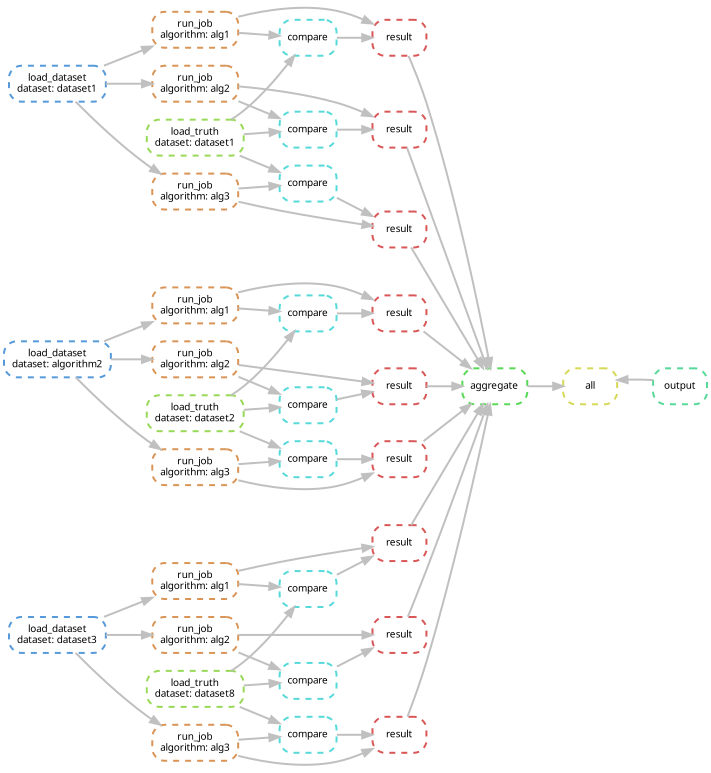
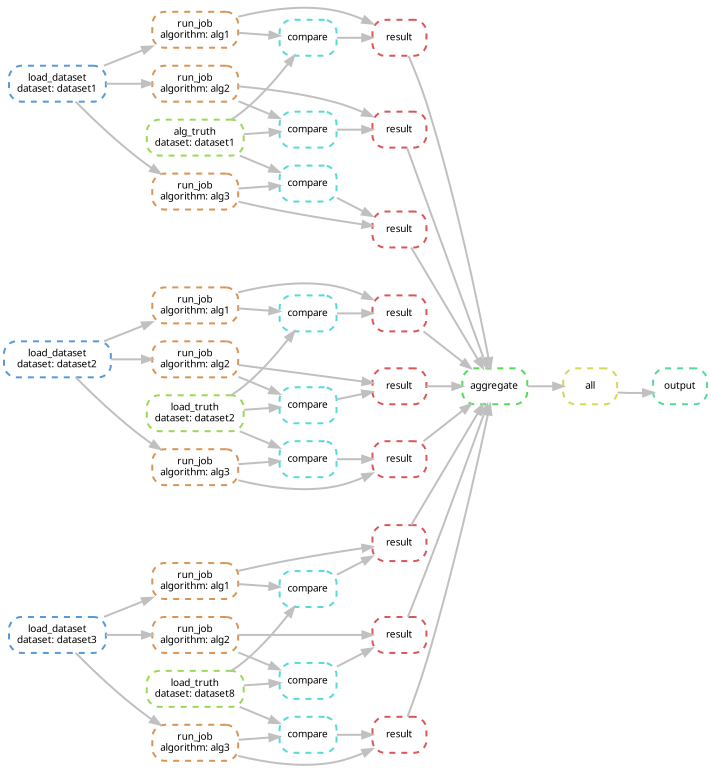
node "load_truth dataset: dataset1": label "load_truth dataset: dataset1" -> "alg_truth dataset: dataset1"
node "load_dataset dataset: algorithm2": label "load_dataset dataset: algorithm2" -> "load_dataset dataset: dataset2"
edge "output" -> "all": reversed
